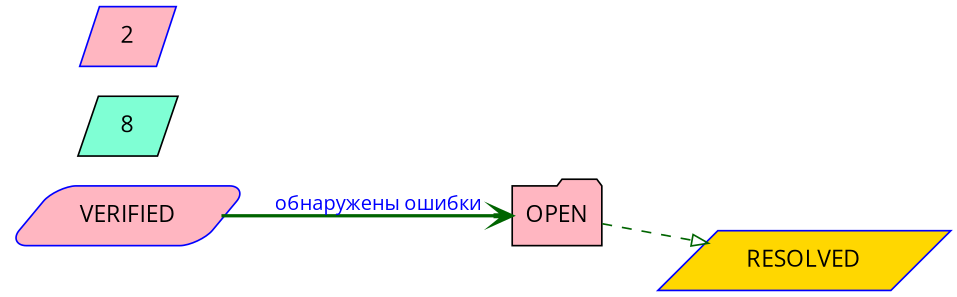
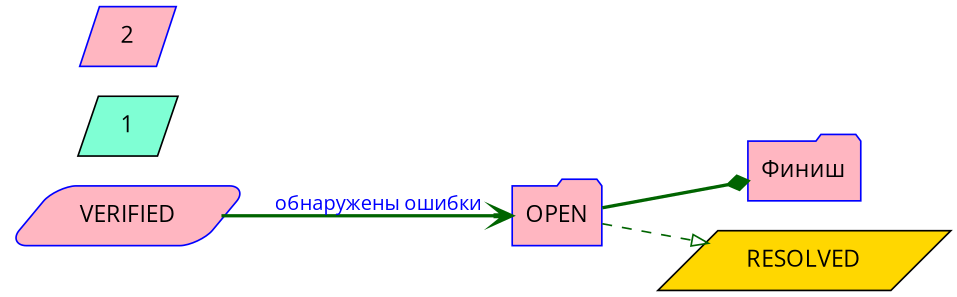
node "8": label "8" -> "1"
node "Финиш": added
node "OPEN": color black -> blue
node "RESOLVED": color blue -> black
